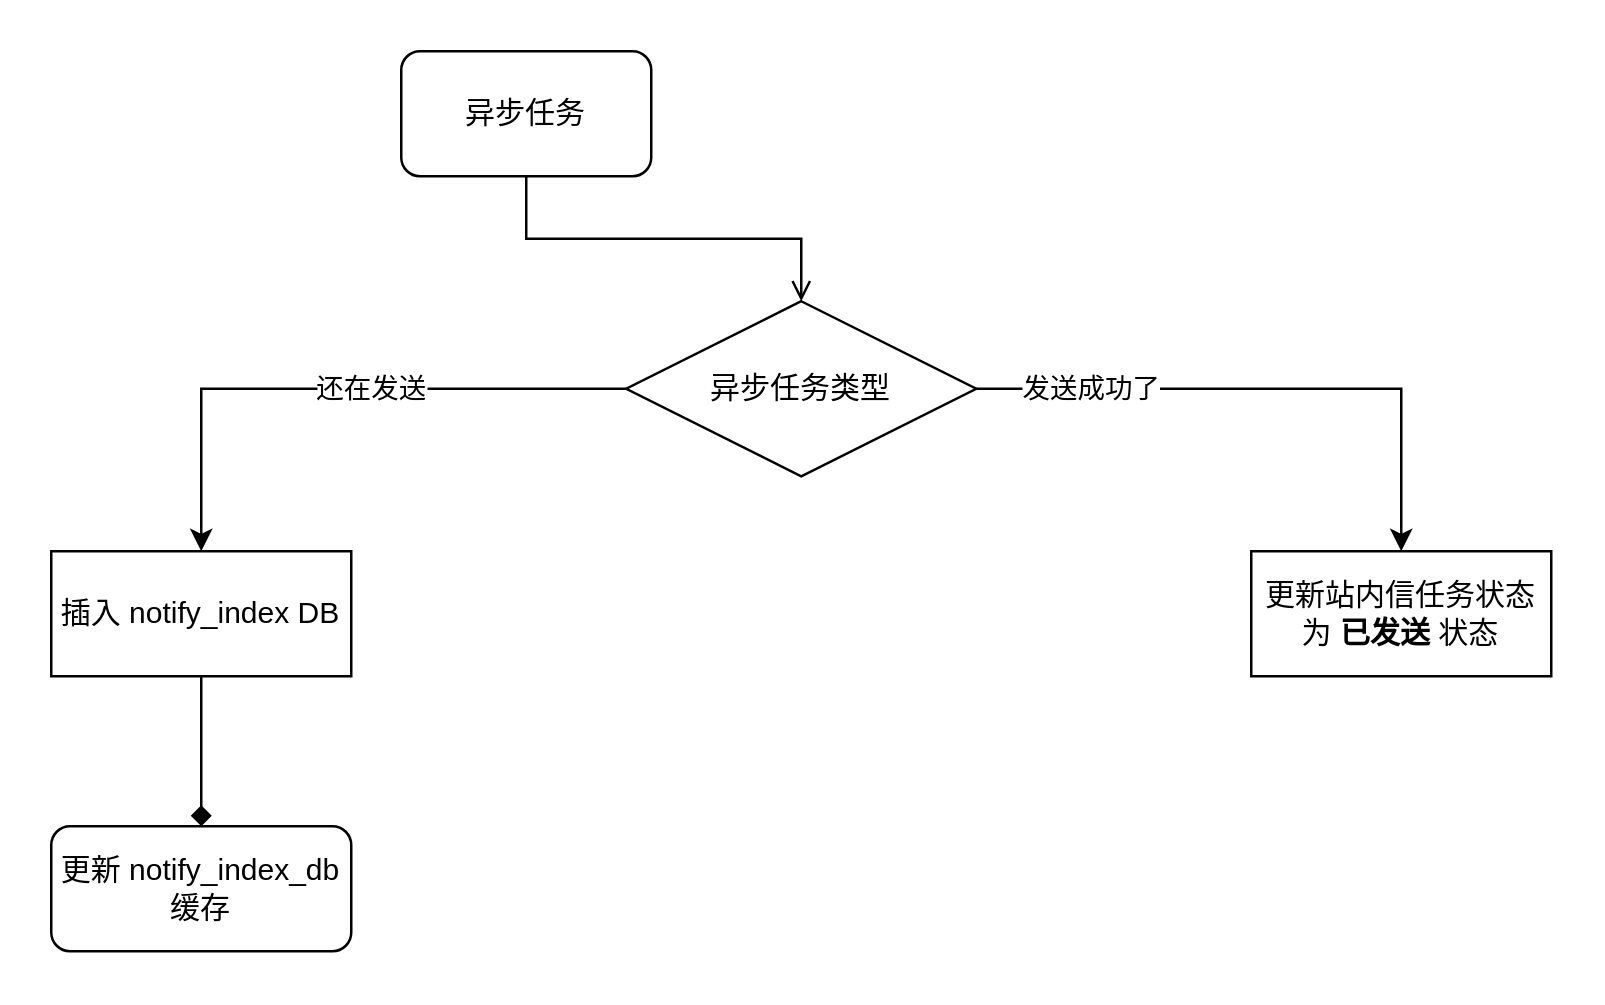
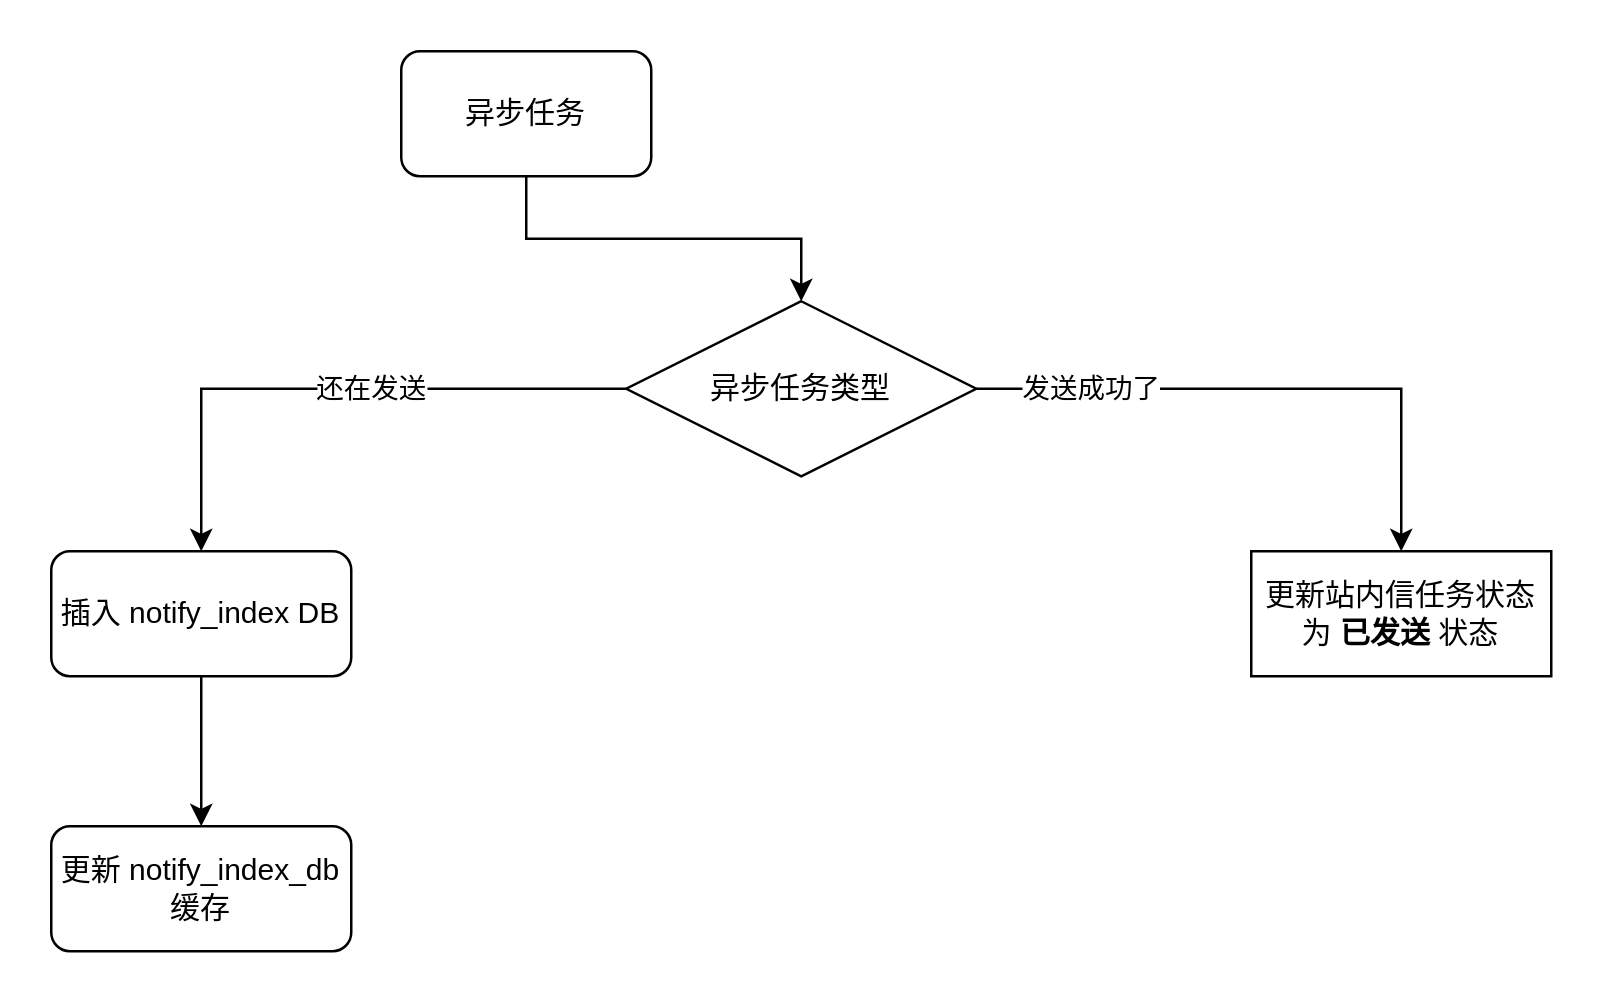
edge "异步任务" -> "异步任务类型": arrowhead open -> classic
node "插入 notify_index DB": shape rectangle -> rounded rectangle
edge "插入 notify_index DB" -> "更新 notify_index_db 缓存": arrowhead diamond -> classic
